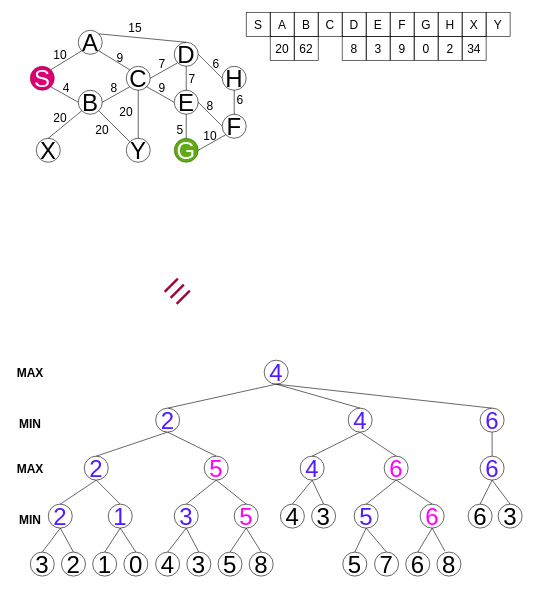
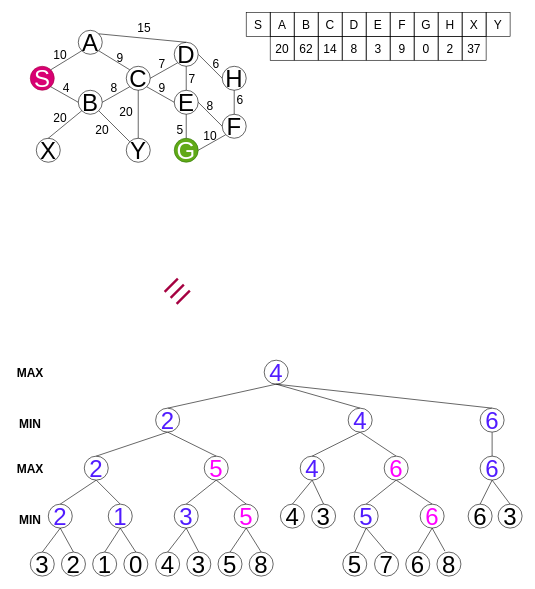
node "15": moved (135, 27) -> (144, 27)
node "14": added
node "34": label "34" -> "37"
